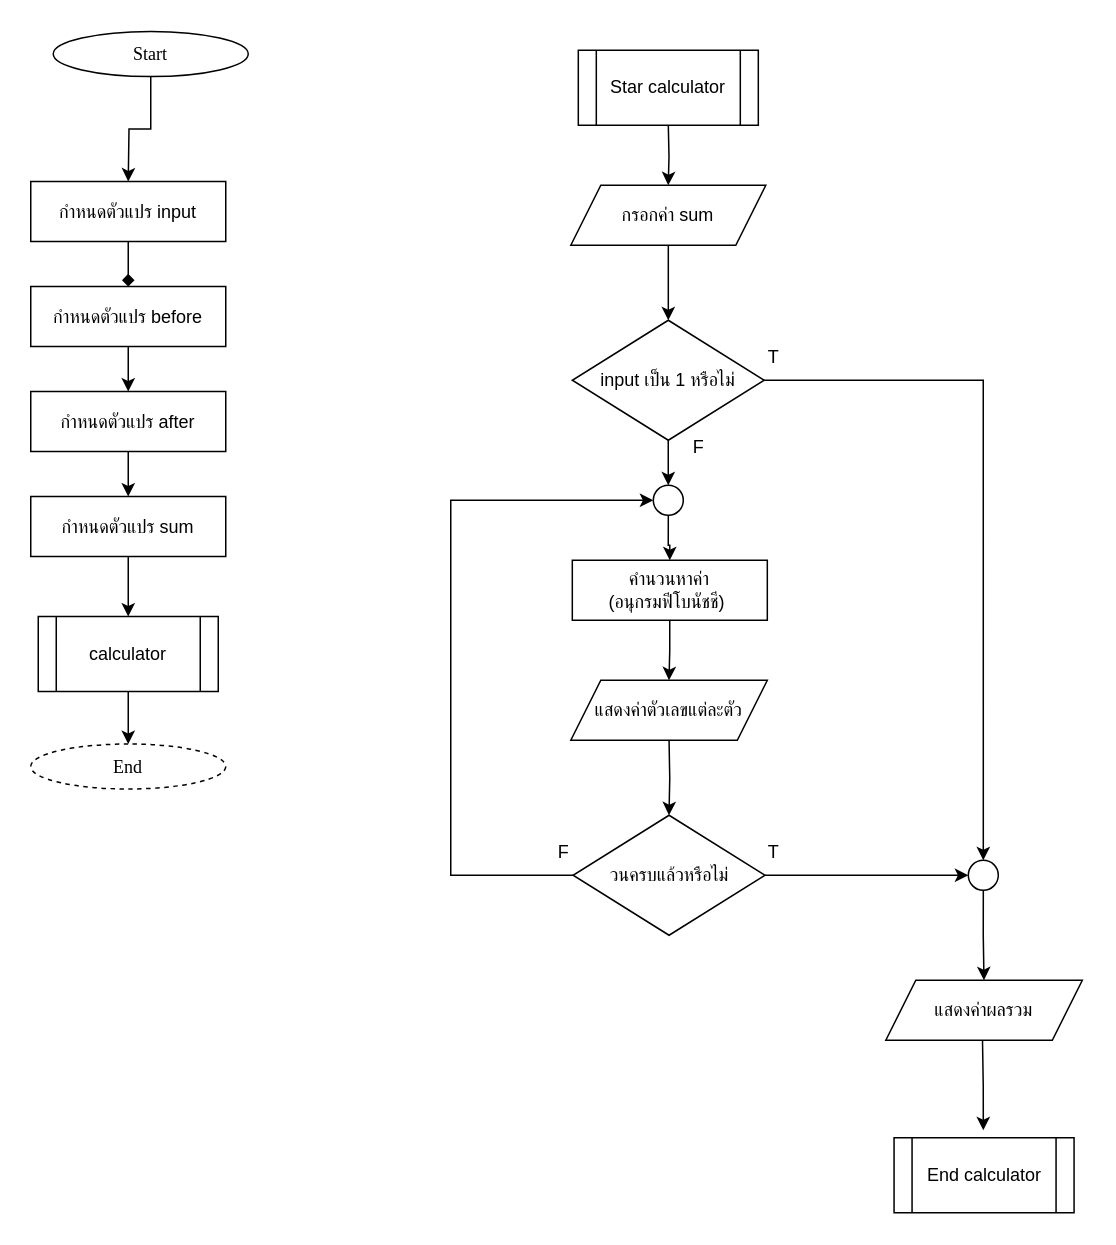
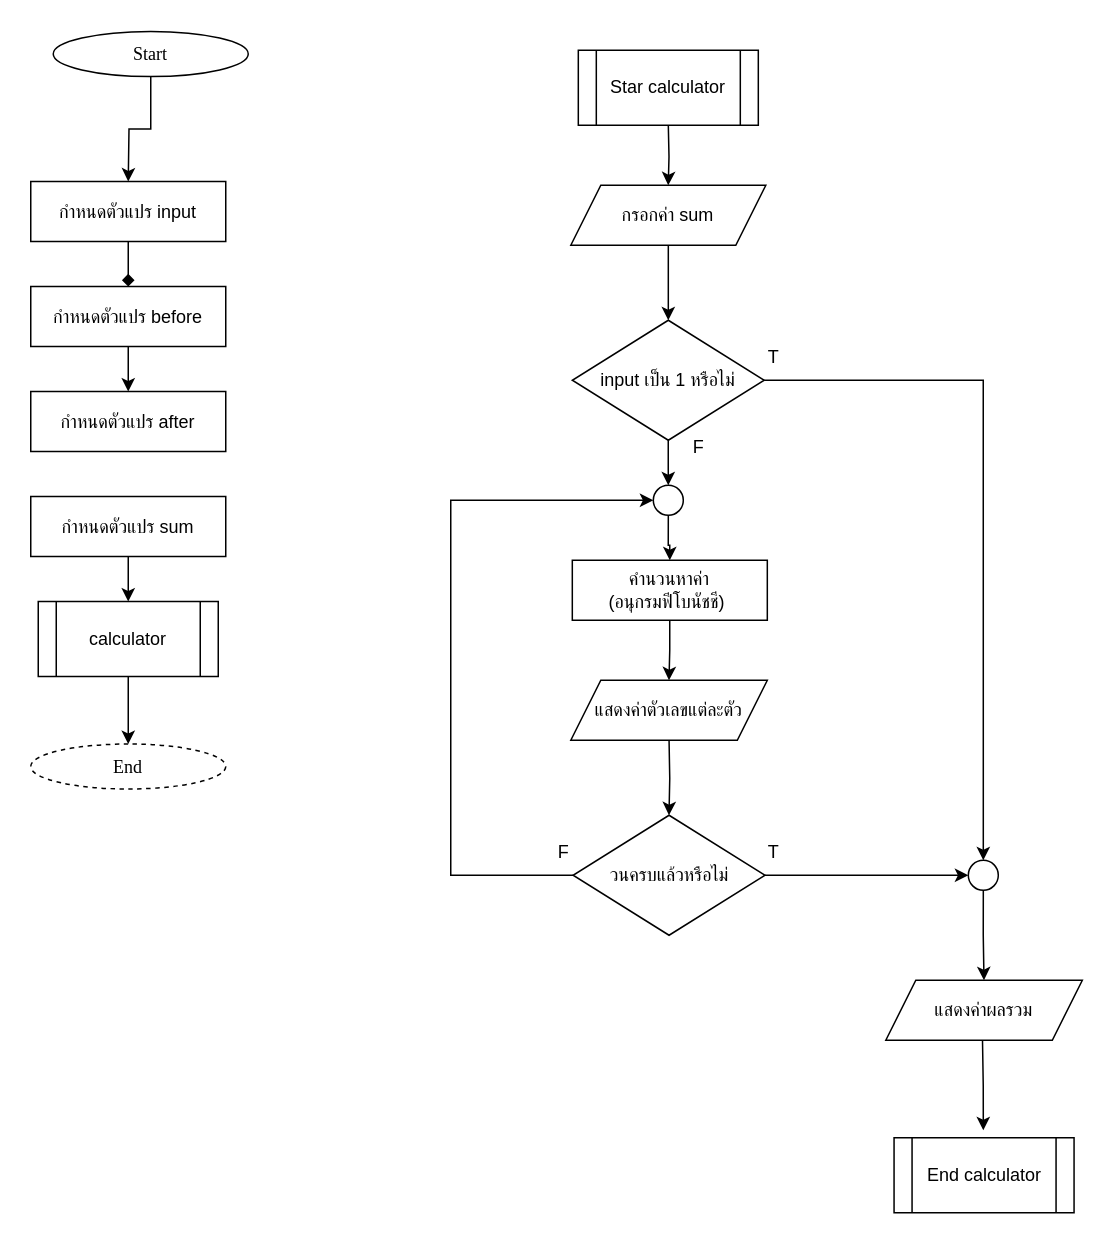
edge "กำหนดตัวแปร after" -> "กำหนดตัวแปร sum": removed
node "calculator": moved (128, 654) -> (128, 639)
